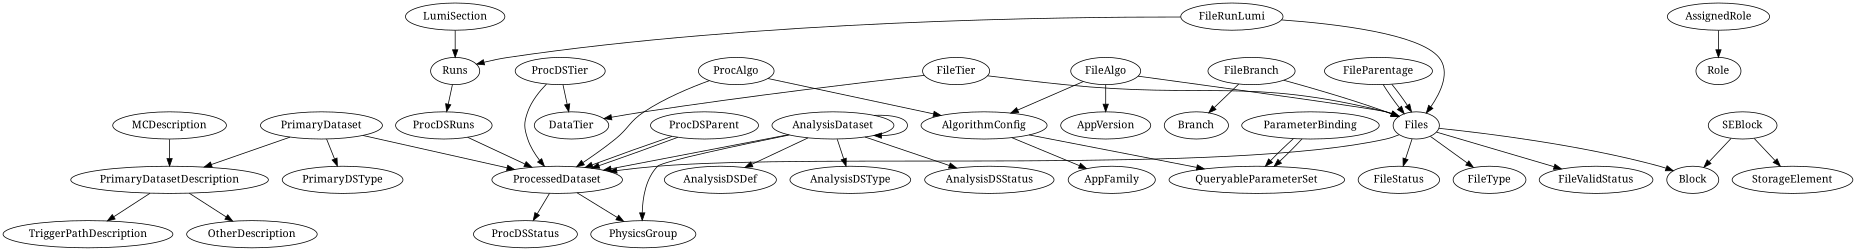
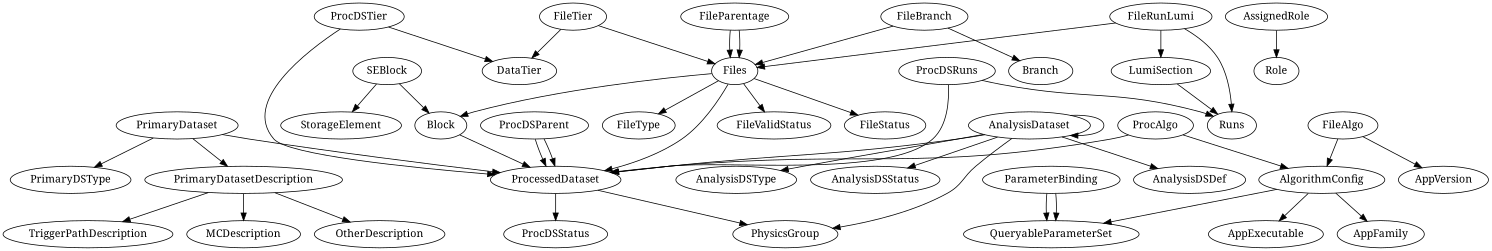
edge "FileRunLumi" -> "LumiSection": added
edge "FileAlgo" -> "Files": removed
edge "Runs" -> "ProcDSRuns": reversed
edge "MCDescription" -> "PrimaryDatasetDescription": reversed
edge "Block" -> "ProcessedDataset": added
node "AppExecutable": added
